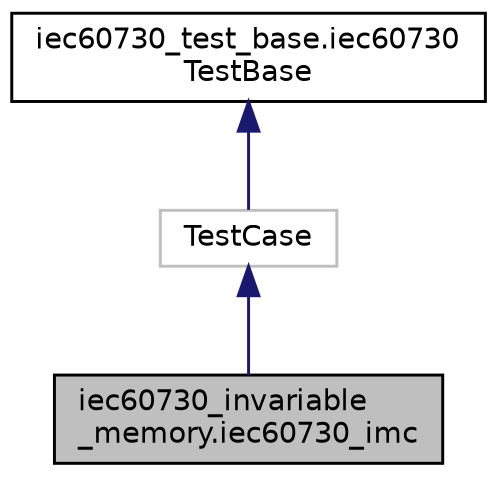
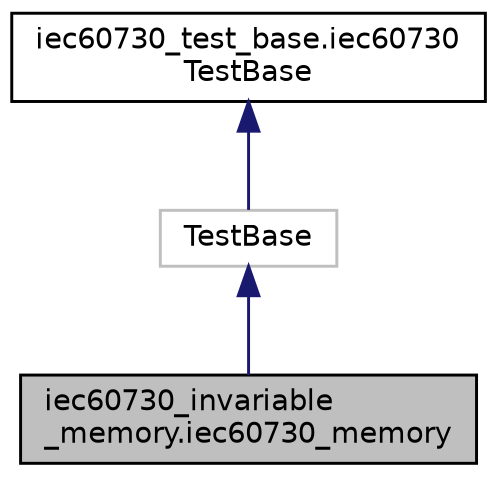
node "TestCase": label "TestCase" -> "TestBase"
node "iec60730_invariable _memory.iec60730_imc": label "iec60730_invariable _memory.iec60730_imc" -> "iec60730_invariable _memory.iec60730_memory"
